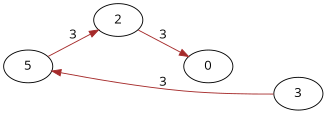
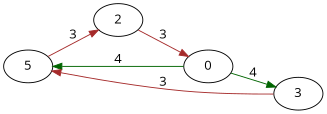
edge "0" -> "5": added, label "4"
edge "0" -> "3": added, label "4"
